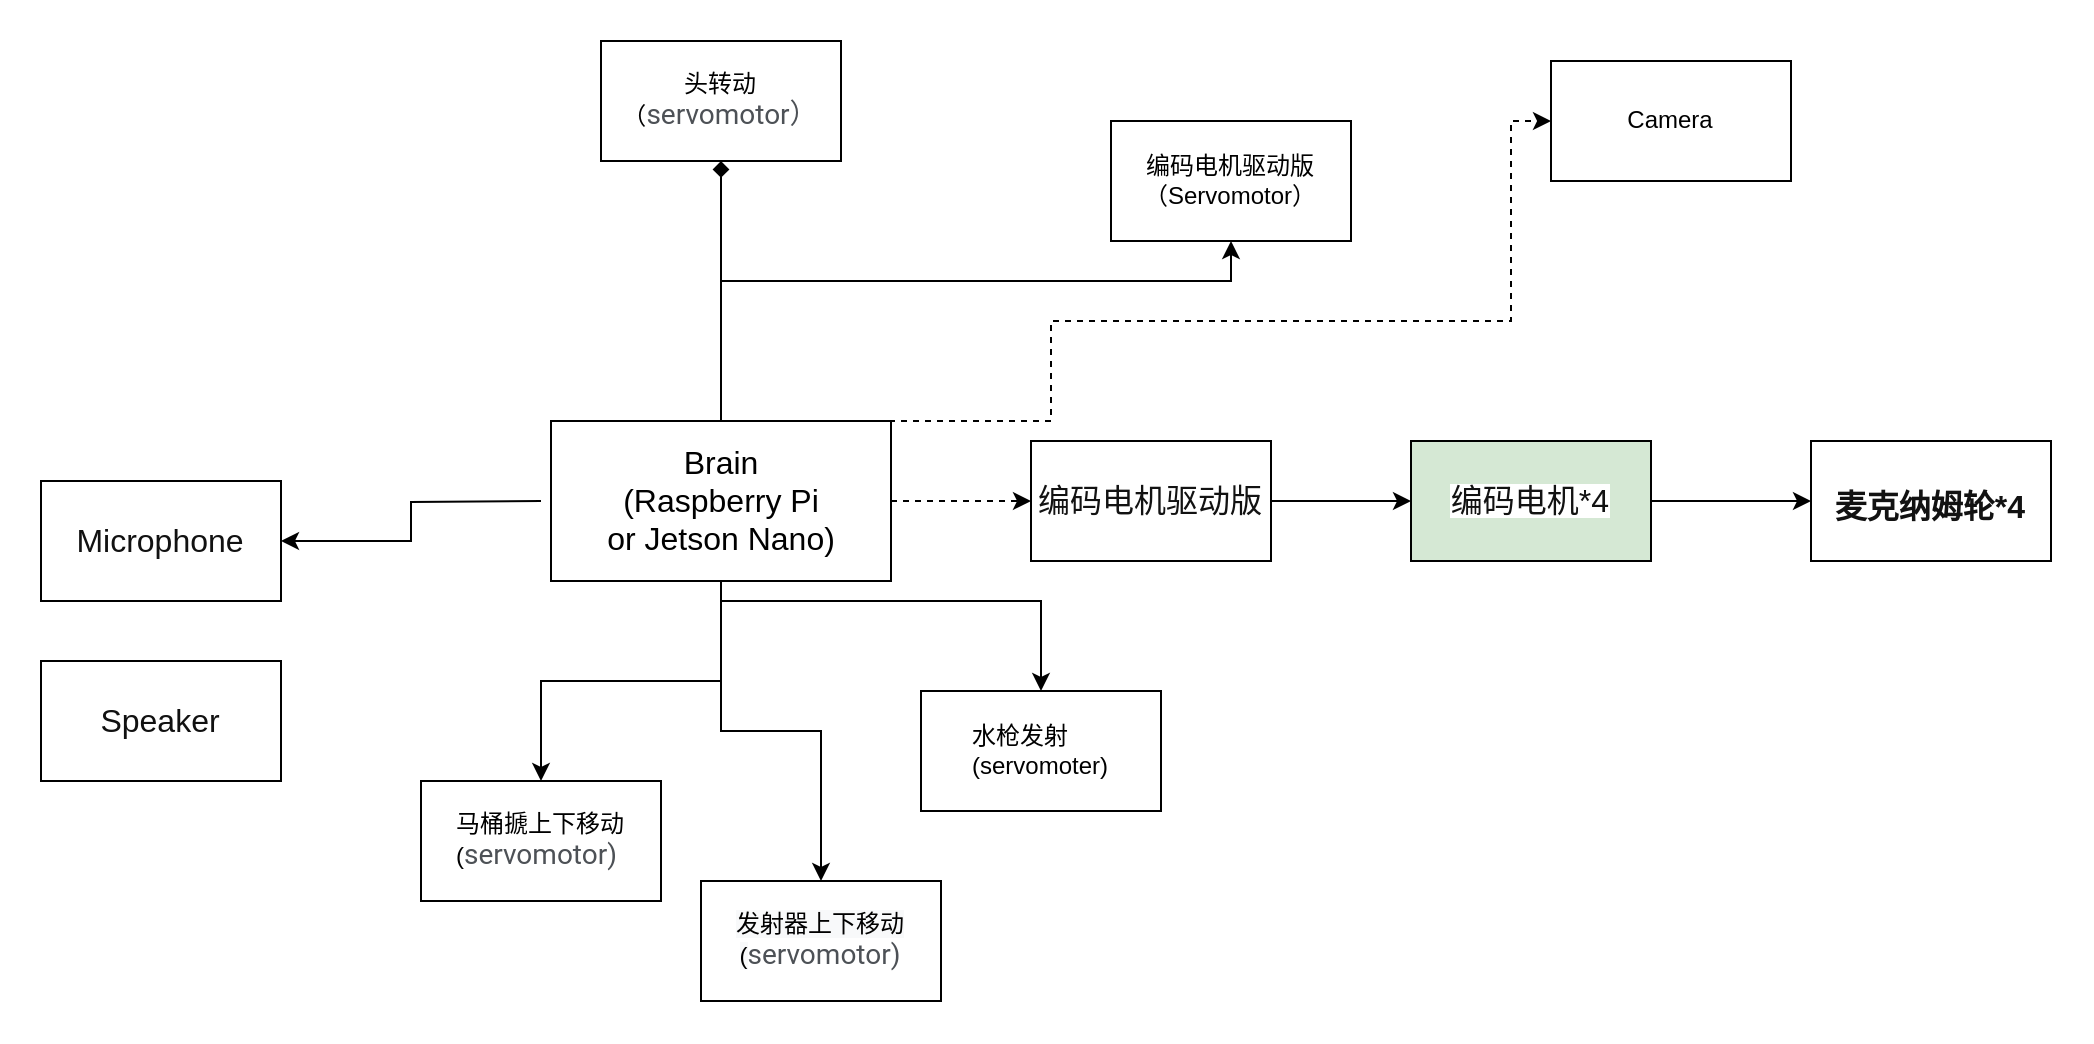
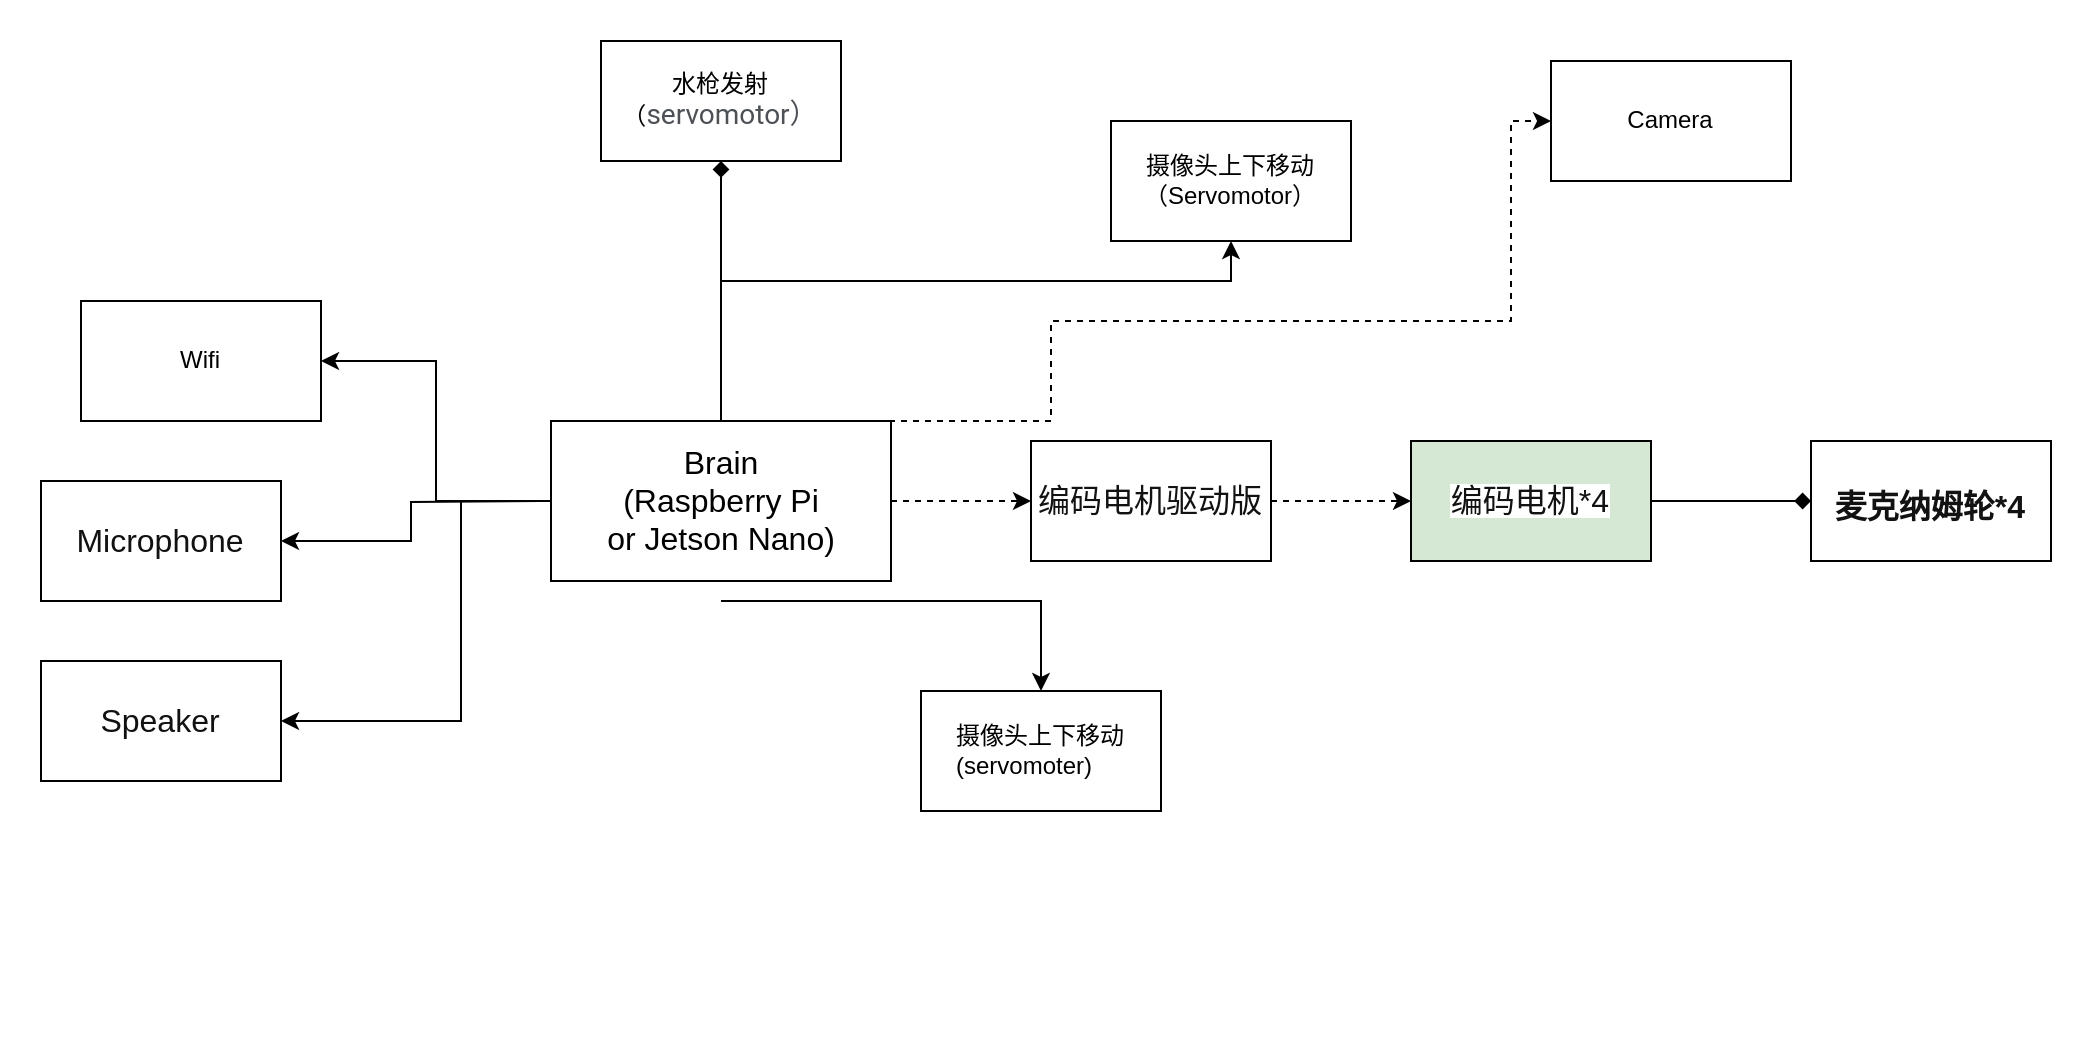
node "头转动 （servomotor）": label "头转动 （servomotor）" -> "水枪发射 （servomotor）"
node "编码电机驱动版（Servomotor）": label "编码电机驱动版（Servomotor）" -> "摄像头上下移动（Servomotor）"
node "Wifi": added
edge "Brain (Raspberry Pi or Jetson Nano)" -> "Wifi": added
edge "编码电机驱动版" -> "编码电机*4": style solid -> dashed
edge "编码电机*4" -> "麦克纳姆轮*4": arrowhead classic -> diamond
edge "Brain (Raspberry Pi or Jetson Nano)" -> "马桶搋上下移动 (servomotor)": removed
edge "Brain (Raspberry Pi or Jetson Nano)" -> "Speaker": added
edge "Brain (Raspberry Pi or Jetson Nano)" -> "发射器上下移动 (servomotor)": removed
node "水枪发射 (servomoter)": label "水枪发射 (servomoter)" -> "摄像头上下移动 (servomoter)"
node "马桶搋上下移动 (servomotor)": removed
node "发射器上下移动 (servomotor)": removed
